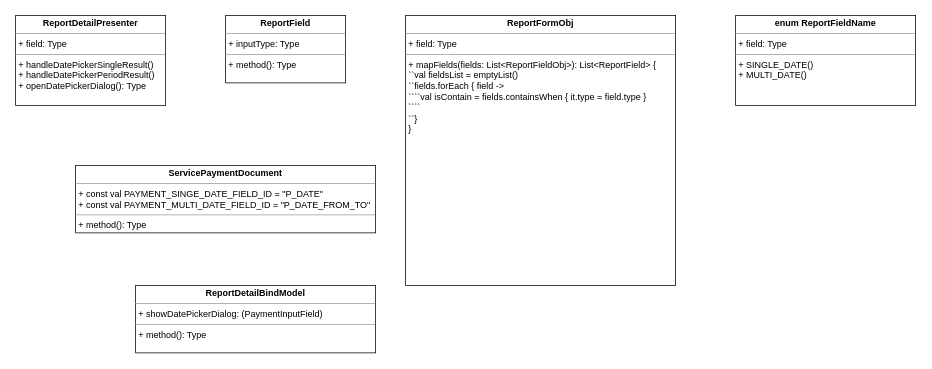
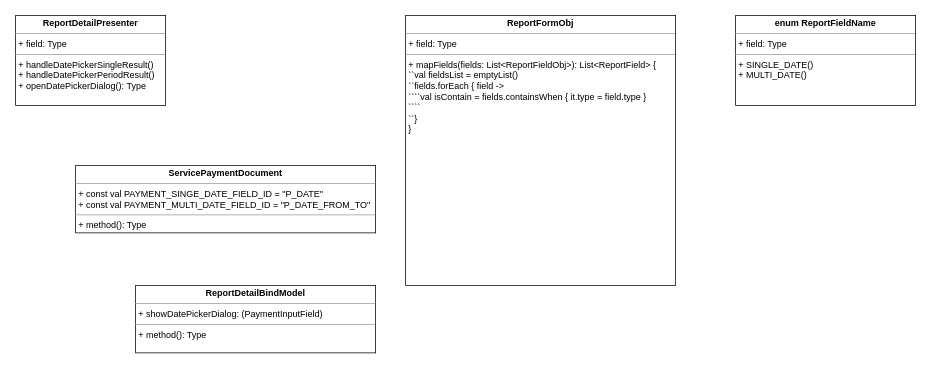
node "ReportField + inputType: Type + method(): Type": removed
